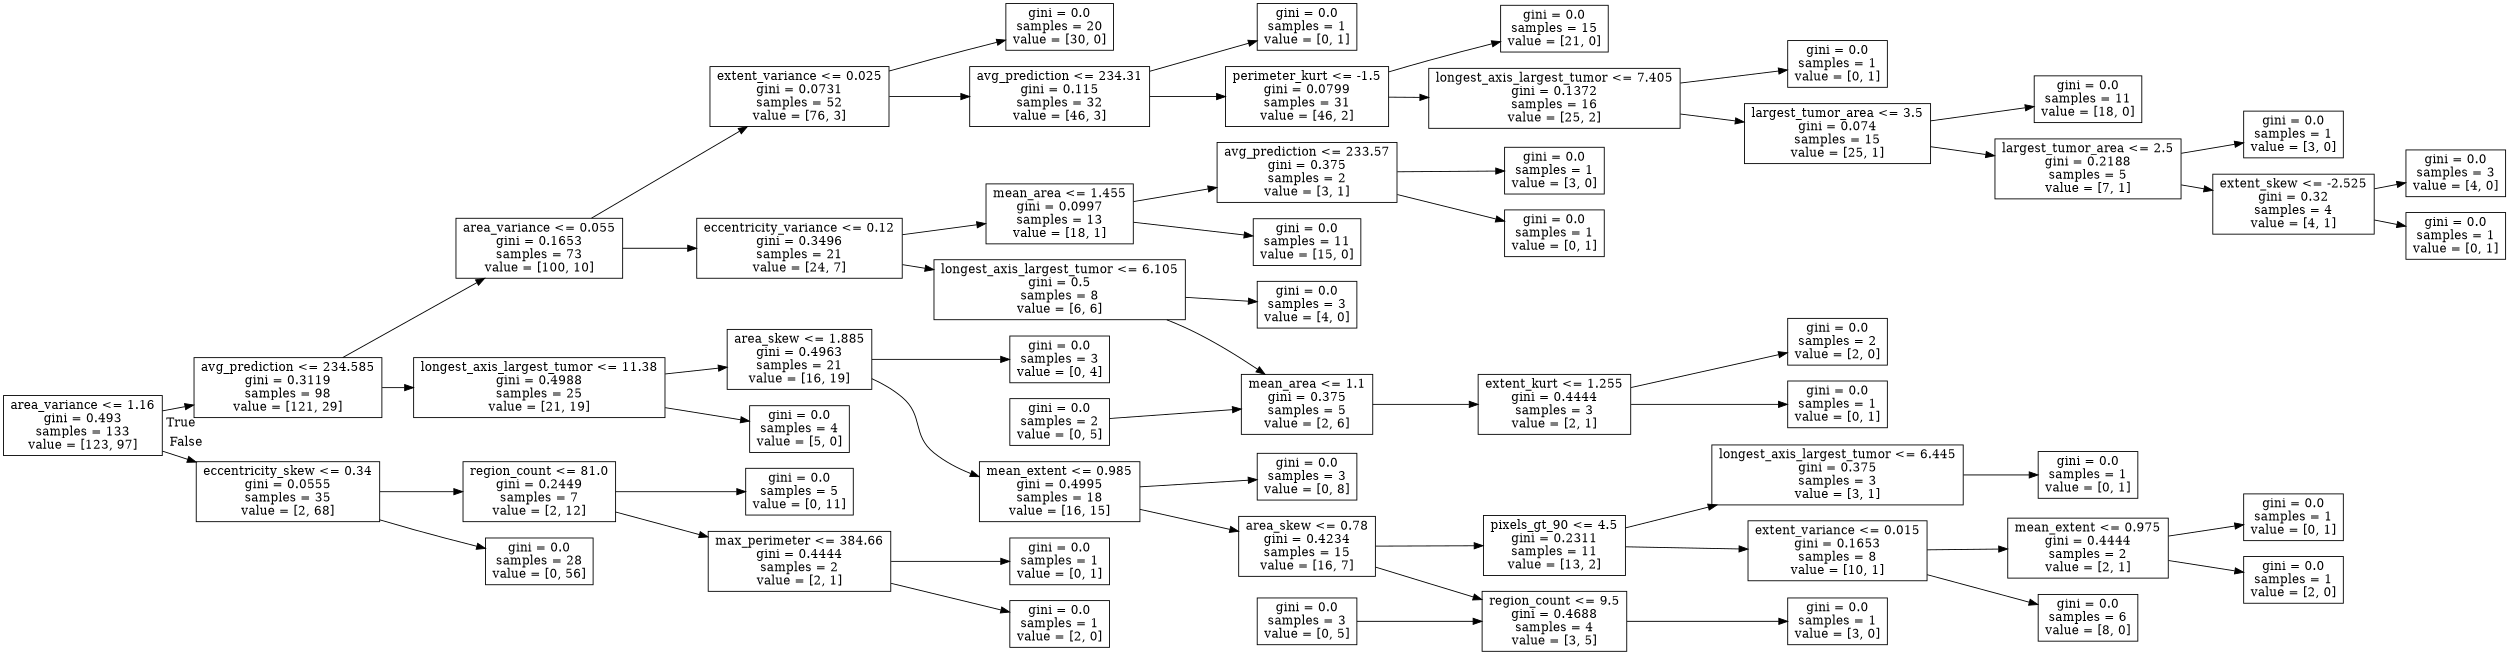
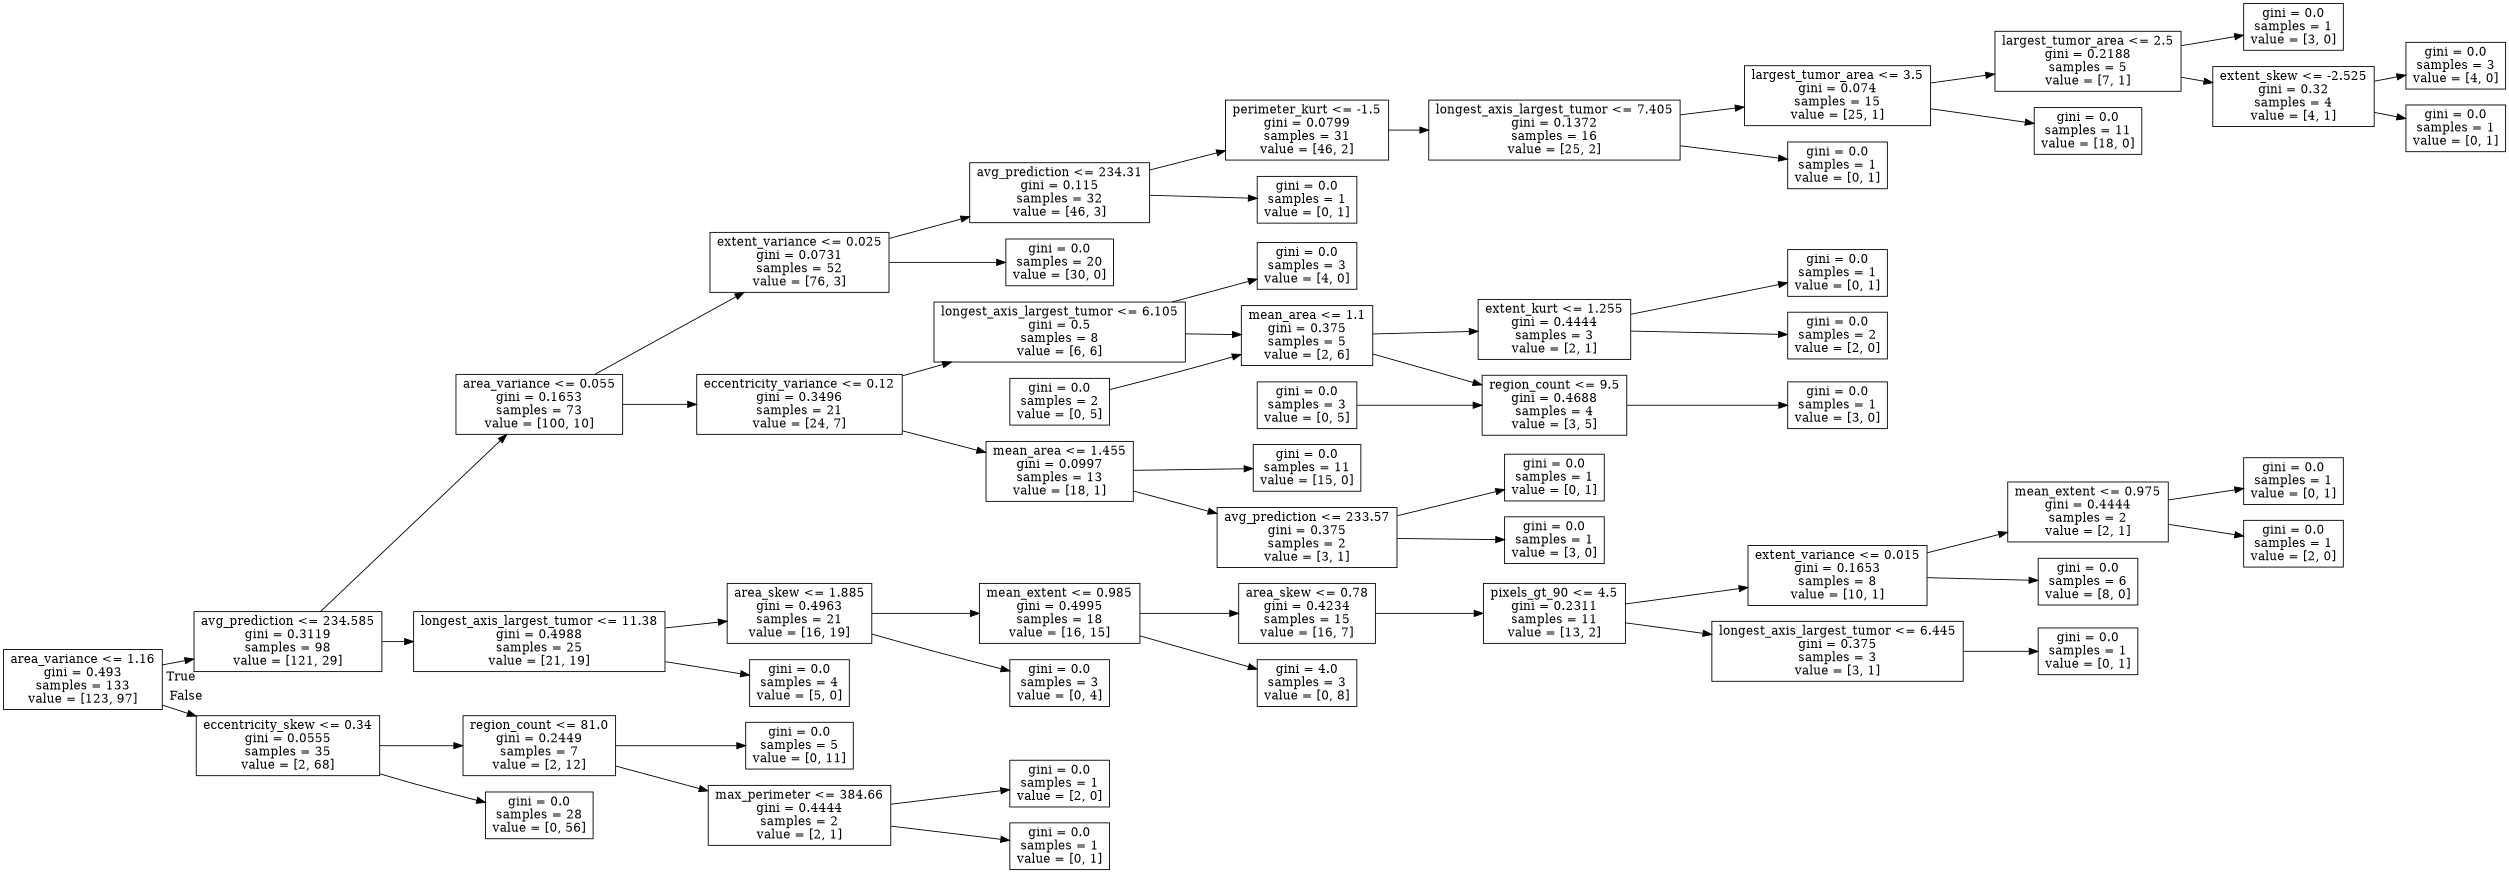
node "gini = 0.0 samples = 15 value = [21, 0]": removed
node "gini = 0.0 samples = 3 value = [0, 8]": label "gini = 0.0 samples = 3 value = [0, 8]" -> "gini = 4.0 samples = 3 value = [0, 8]"
edge "area_skew <= 0.78 gini = 0.4234 samples = 15 value = [16, 7]" -> "region_count <= 9.5 gini = 0.4688 samples = 4 value = [3, 5]": now "mean_area <= 1.1 gini = 0.375 samples = 5 value = [2, 6]" -> "region_count <= 9.5 gini = 0.4688 samples = 4 value = [3, 5]"
